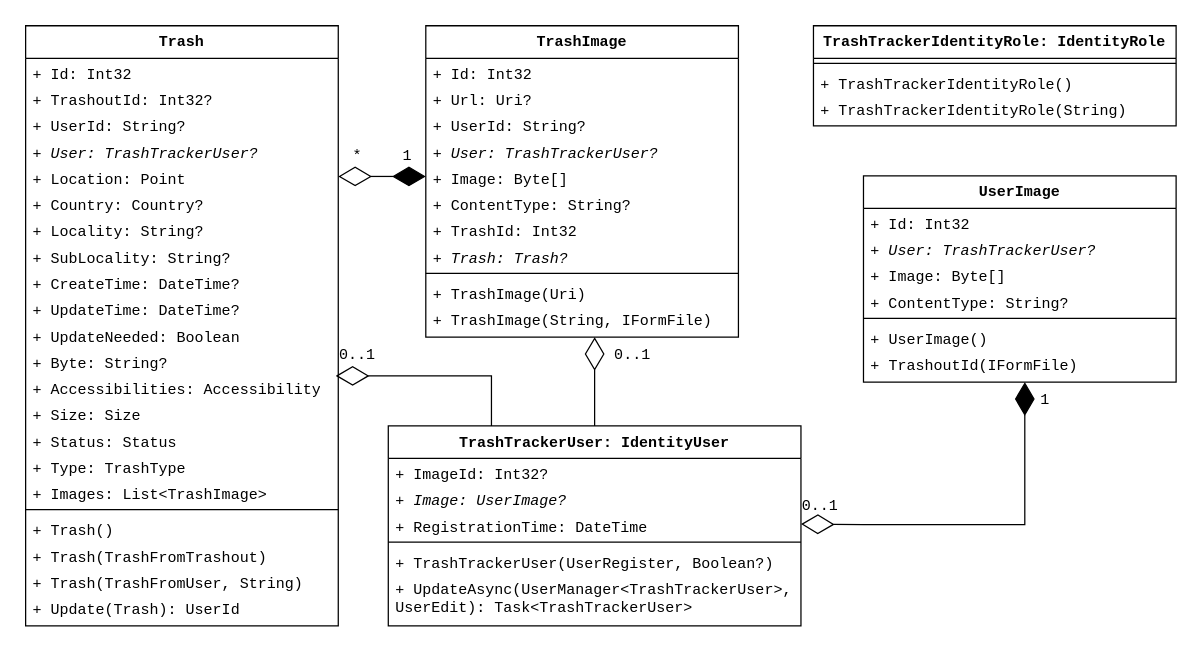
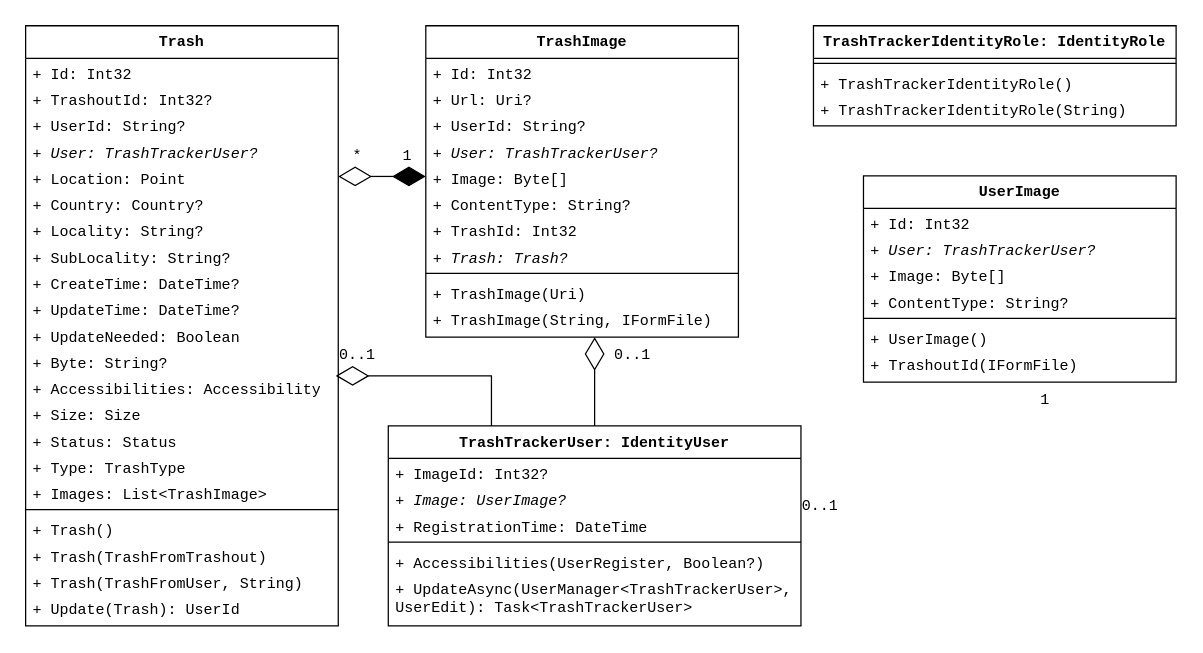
edge "+ TrashoutId(IFormFile)" -- "+ RegistrationTime: DateTime": removed
node "+ TrashTrackerUser(UserRegister, Boolean?)": label "+ TrashTrackerUser(UserRegister, Boolean?)" -> "+ Accessibilities(UserRegister, Boolean?)"
